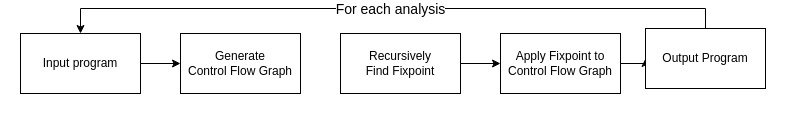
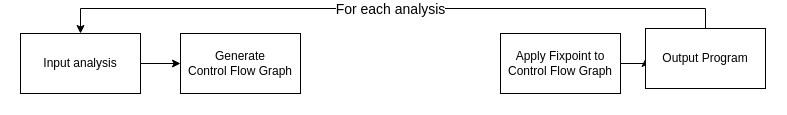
node "Input program": label "Input program" -> "Input analysis"
node "Recursively Find Fixpoint": removed
edge "Recursively Find Fixpoint" -> "Apply Fixpoint to Control Flow Graph": removed
